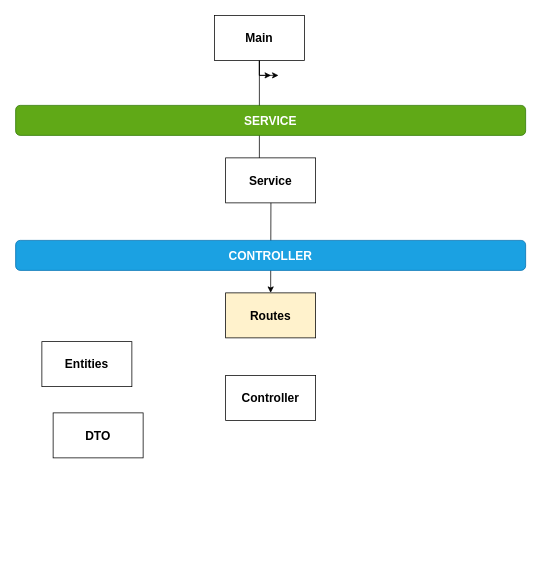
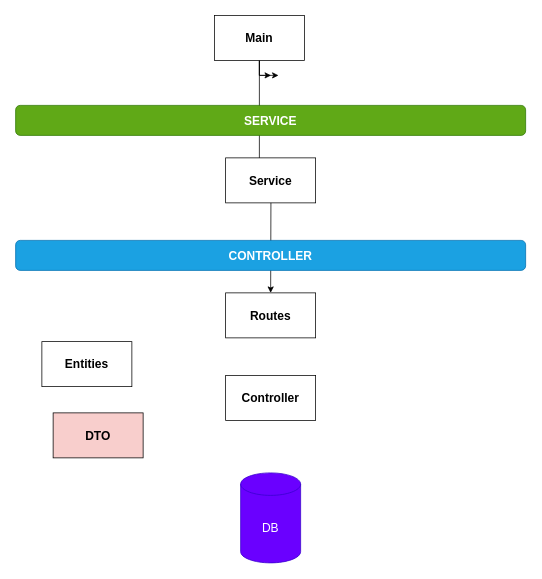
node "Routes": fillcolor #fff2cc -> #ffffff
node "DTO": fillcolor #ffffff -> #f8cecc
node "DB": added
